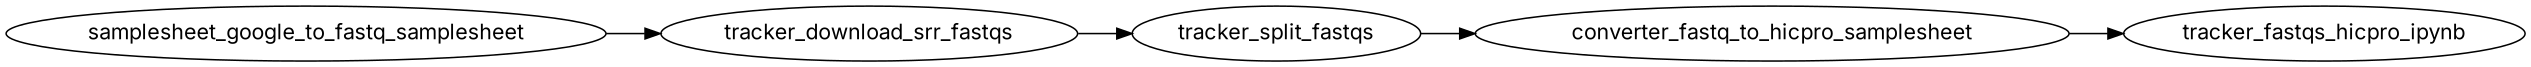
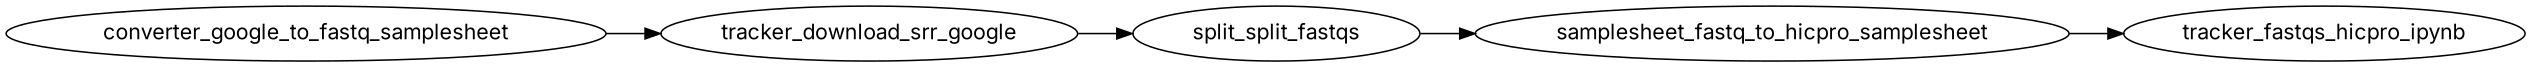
node "samplesheet_google_to_fastq_samplesheet": label "samplesheet_google_to_fastq_samplesheet" -> "converter_google_to_fastq_samplesheet"
node "tracker_download_srr_fastqs": label "tracker_download_srr_fastqs" -> "tracker_download_srr_google"
node "tracker_split_fastqs": label "tracker_split_fastqs" -> "split_split_fastqs"
node "converter_fastq_to_hicpro_samplesheet": label "converter_fastq_to_hicpro_samplesheet" -> "samplesheet_fastq_to_hicpro_samplesheet"
